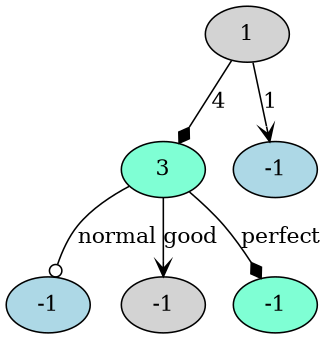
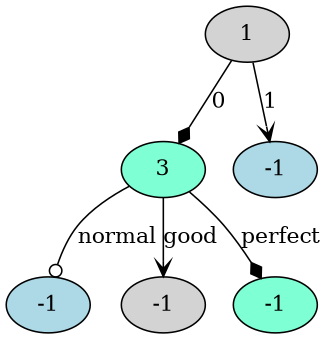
edge "1" -> "3": label "4" -> "0"
